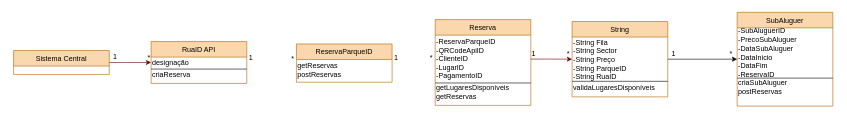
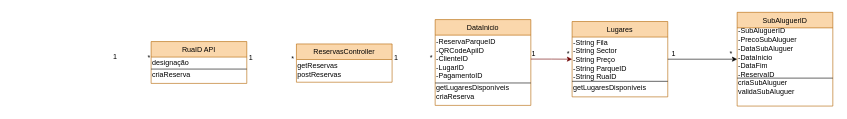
node "SubAluguer": label "SubAluguer" -> "SubAluguerID"
node "Reserva": label "Reserva" -> "DataInicio"
node "String": label "String" -> "Lugares"
node "ReservaParqueID": label "ReservaParqueID" -> "ReservasController"
node "Sistema Central": removed
edge "Sistema Central" -> "RuaID API": removed
node "criaSubAluguer postReservas": label "criaSubAluguer postReservas" -> "criaSubAluguer validaSubAluguer"
node "validaLugaresDisponíveis": label "validaLugaresDisponíveis" -> "getLugaresDisponíveis"
node "getLugaresDisponíveis getReservas": label "getLugaresDisponíveis getReservas" -> "getLugaresDisponíveis criaReserva"
